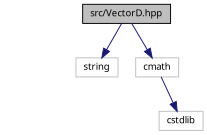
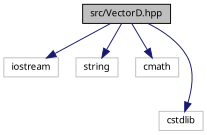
node "iostream": added
edge "cmath" -> "cstdlib": now "src/VectorD.hpp" -> "cstdlib"
